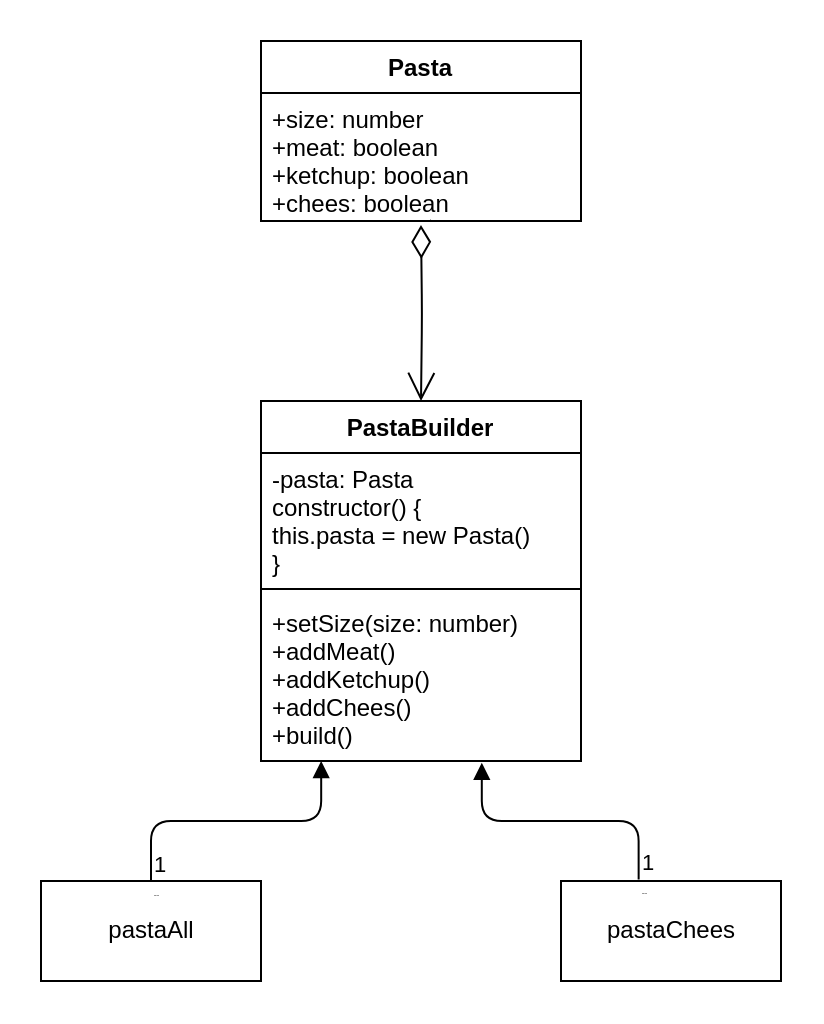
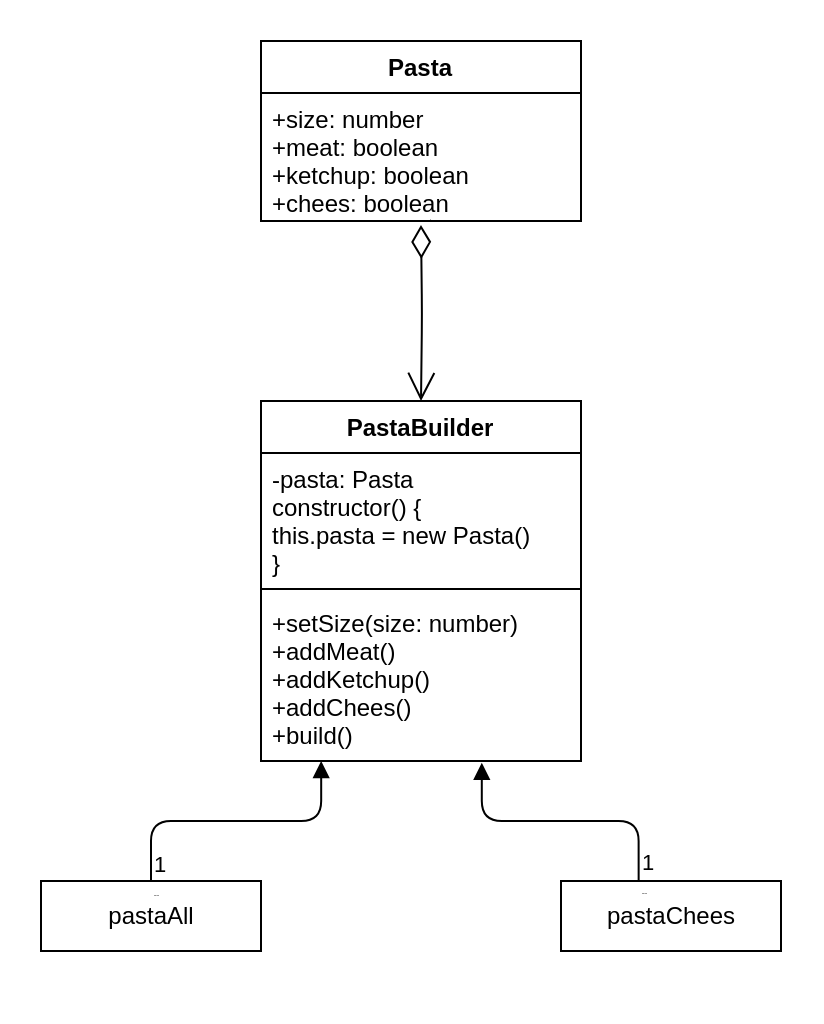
node "pastaAll": size 220x100 -> 220x70
node "pastaChees": size 220x100 -> 220x70
